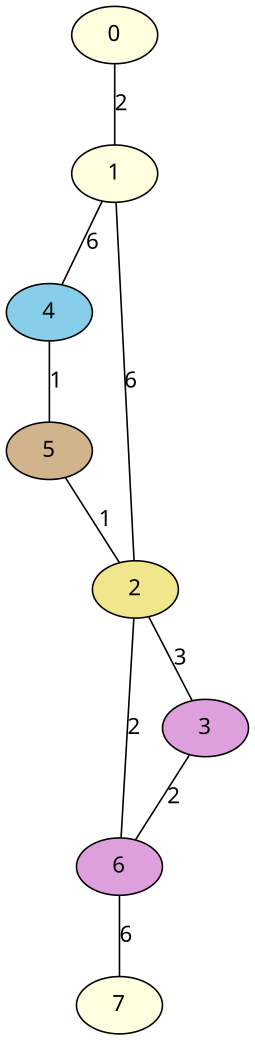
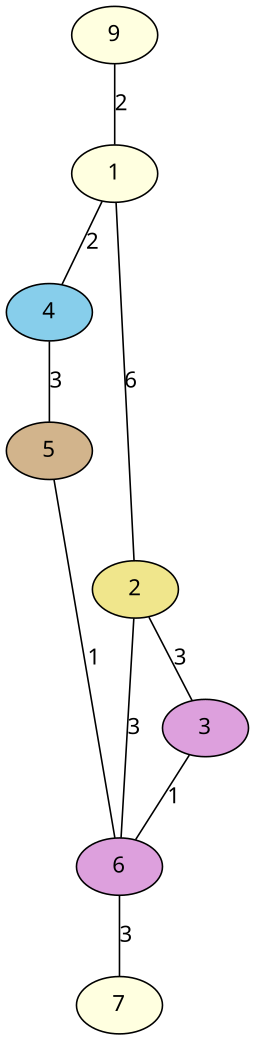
node "0": label "0" -> "9"
edge "1" -- "4": label "6" -> "2"
edge "4" -- "5": label "1" -> "3"
edge "5" -- "2": now "5" -- "6"
edge "2" -- "6": label "2" -> "3"
edge "3" -- "6": label "2" -> "1"
edge "6" -- "7": label "6" -> "3"
